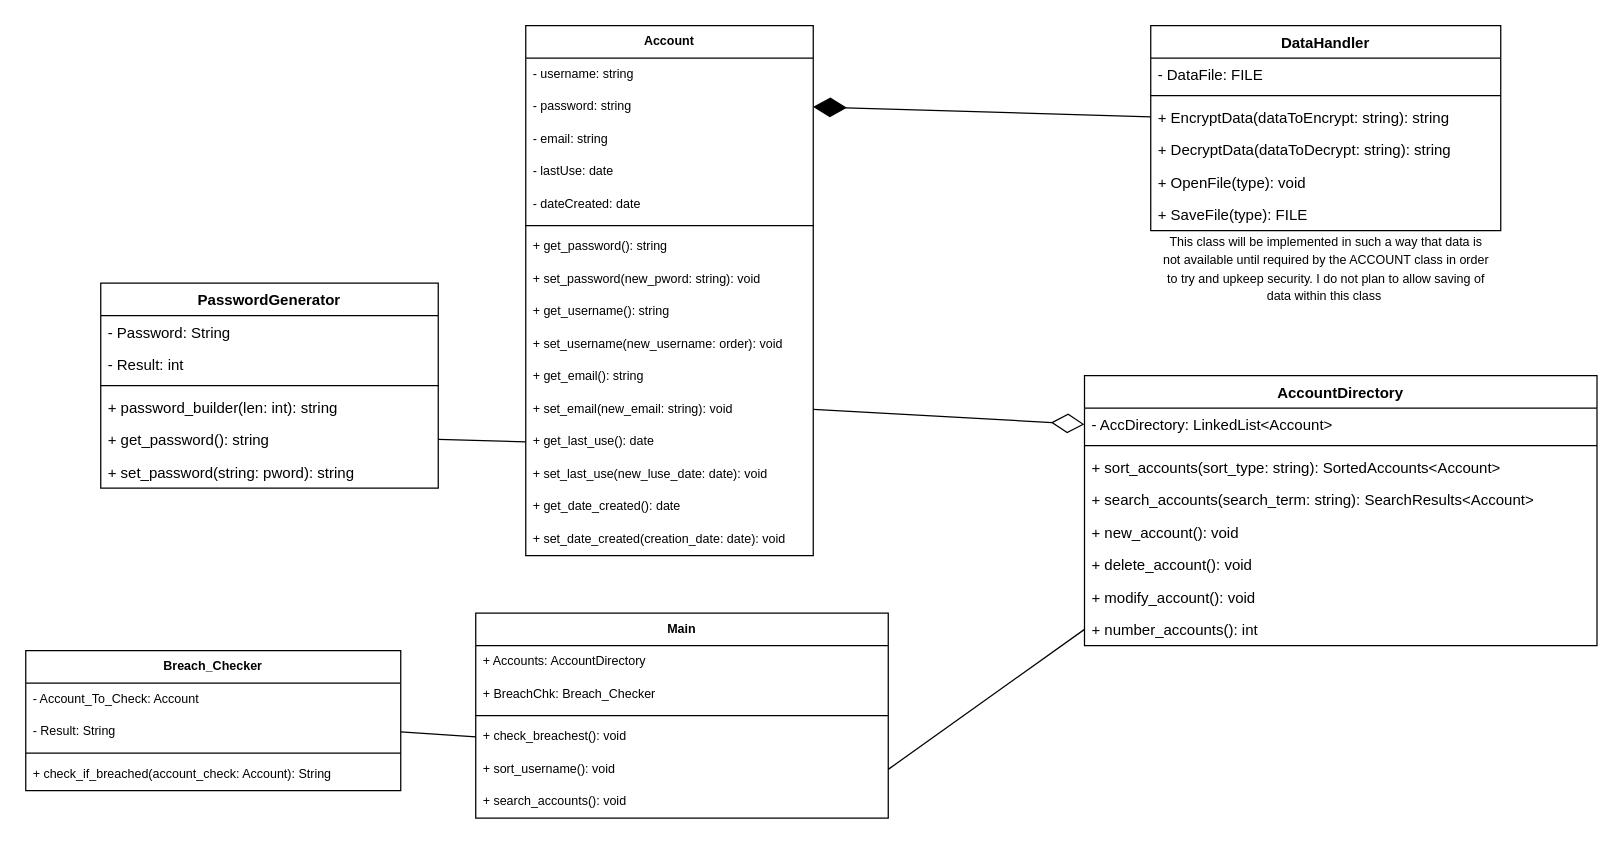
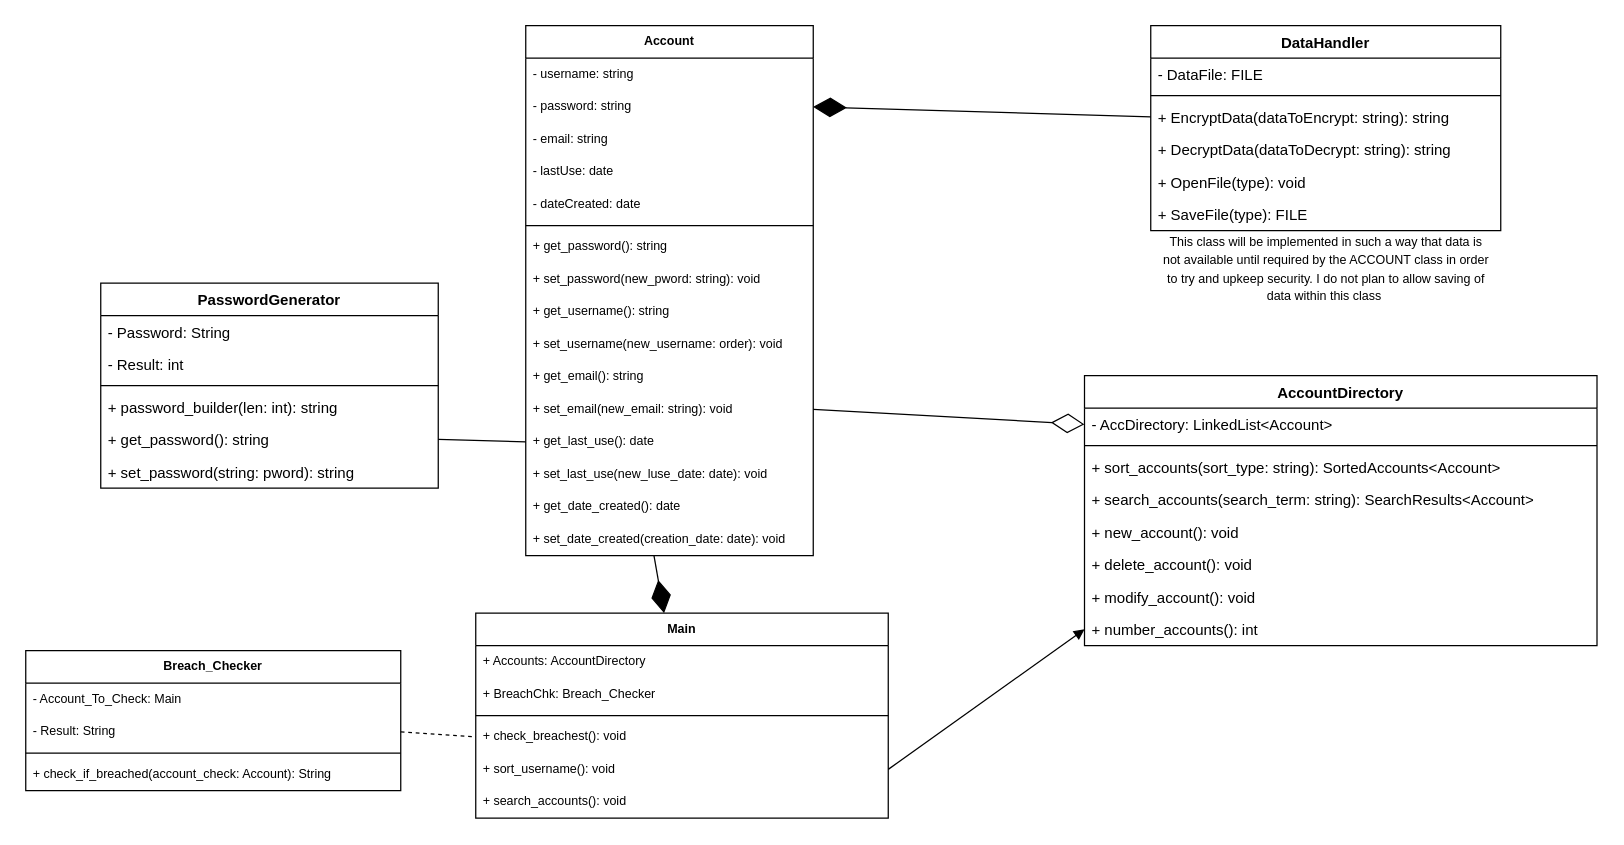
edge "+ set_date_created(creation_date: date): void" -> "Main": added
edge "+ number_accounts(): int" -- "+ sort_username(): void": arrowhead none -> block
node "- Account_To_Check: Account": label "- Account_To_Check: Account" -> "- Account_To_Check: Main"
edge "- Result: String" -- "+ check_breachest(): void": style solid -> dashed
